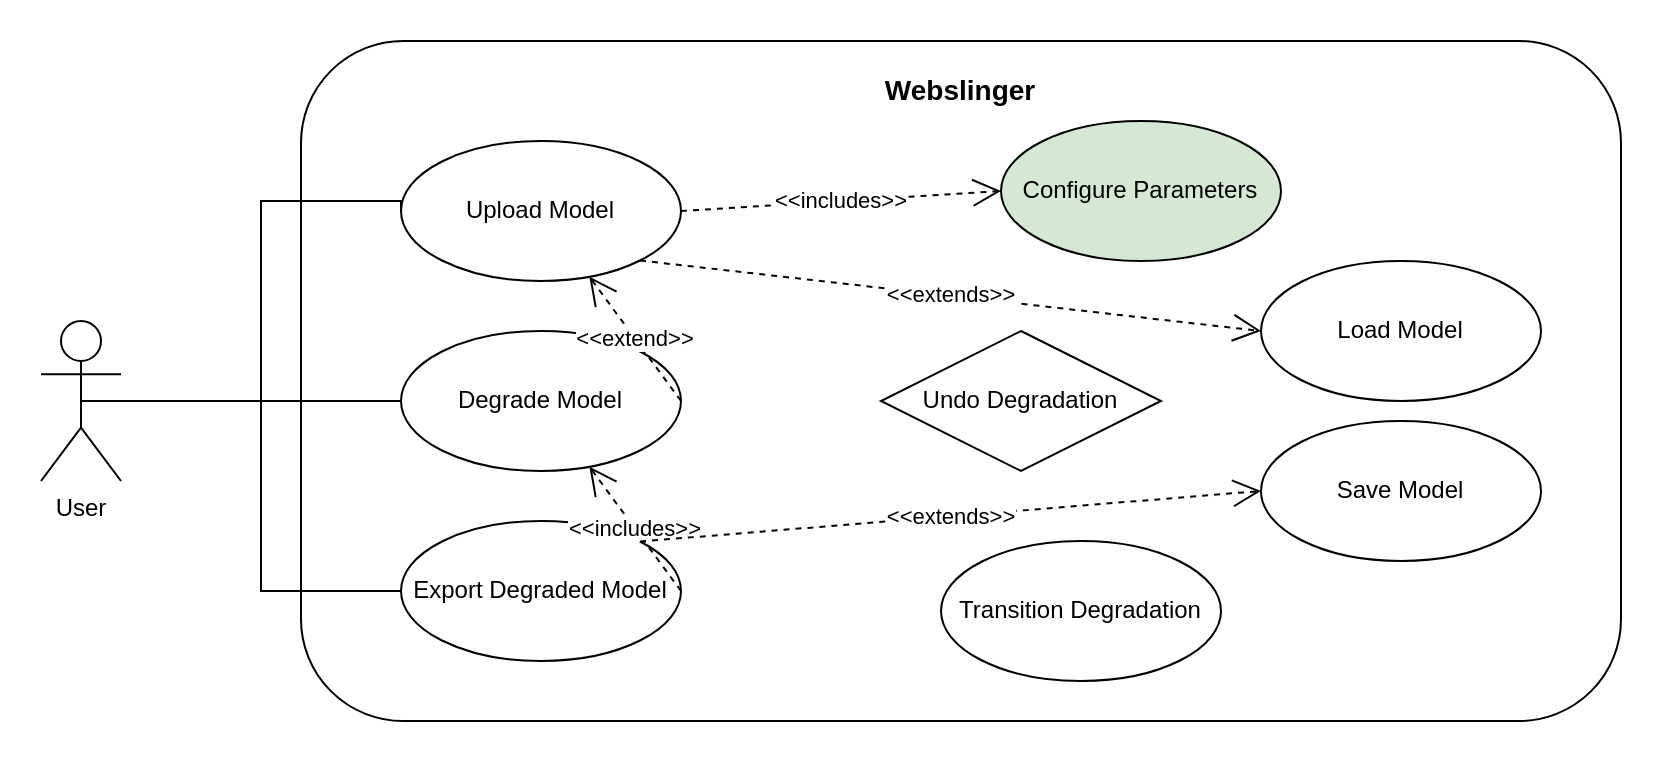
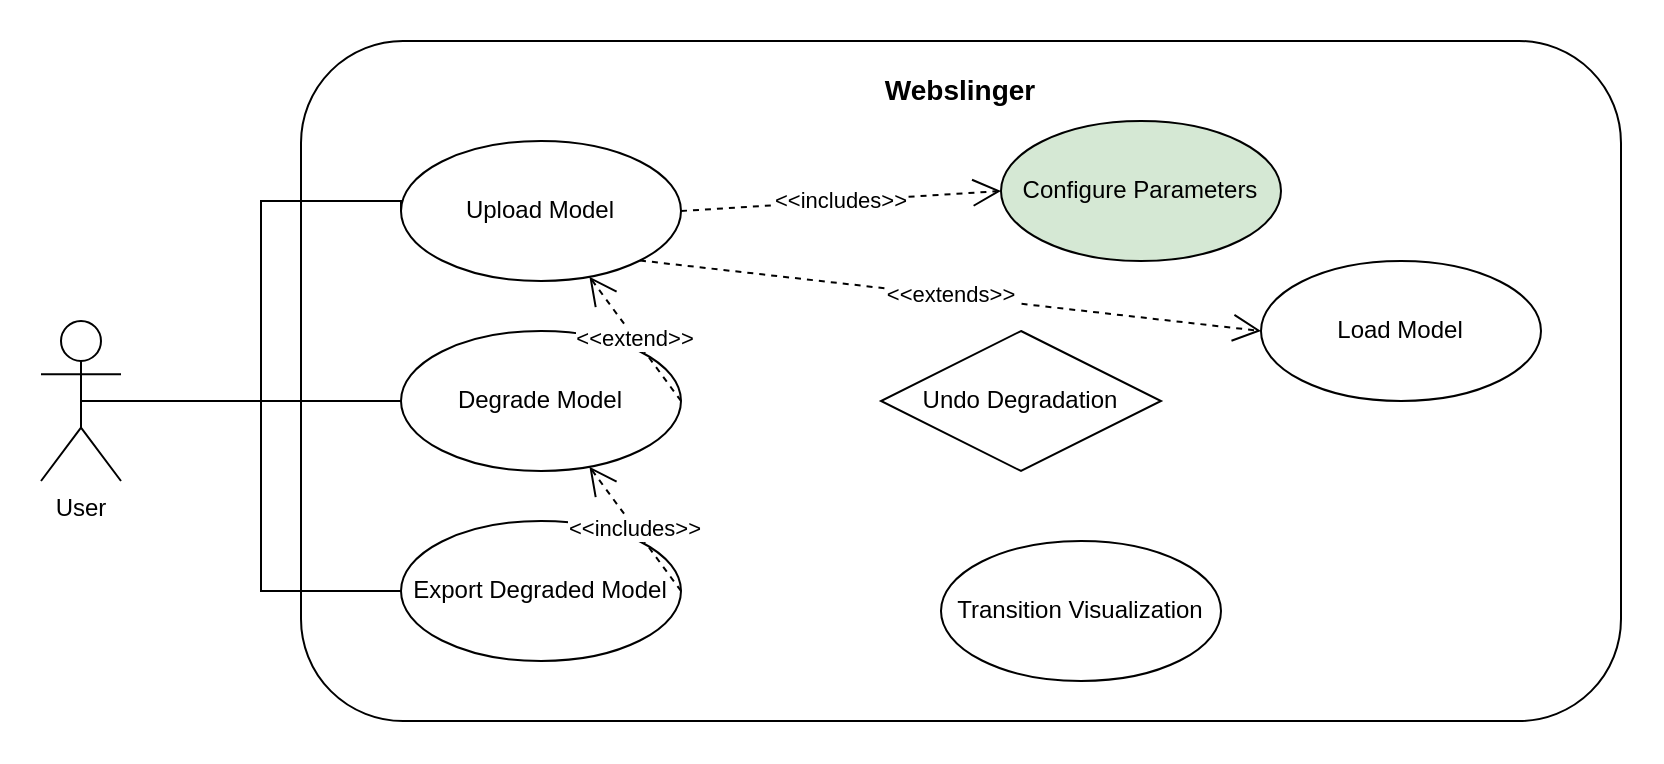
node "Save Model": removed
edge "Export Degraded Model" -> "Save Model": removed, label "<<extends>>"
node "Transition Degradation": label "Transition Degradation" -> "Transition Visualization"
